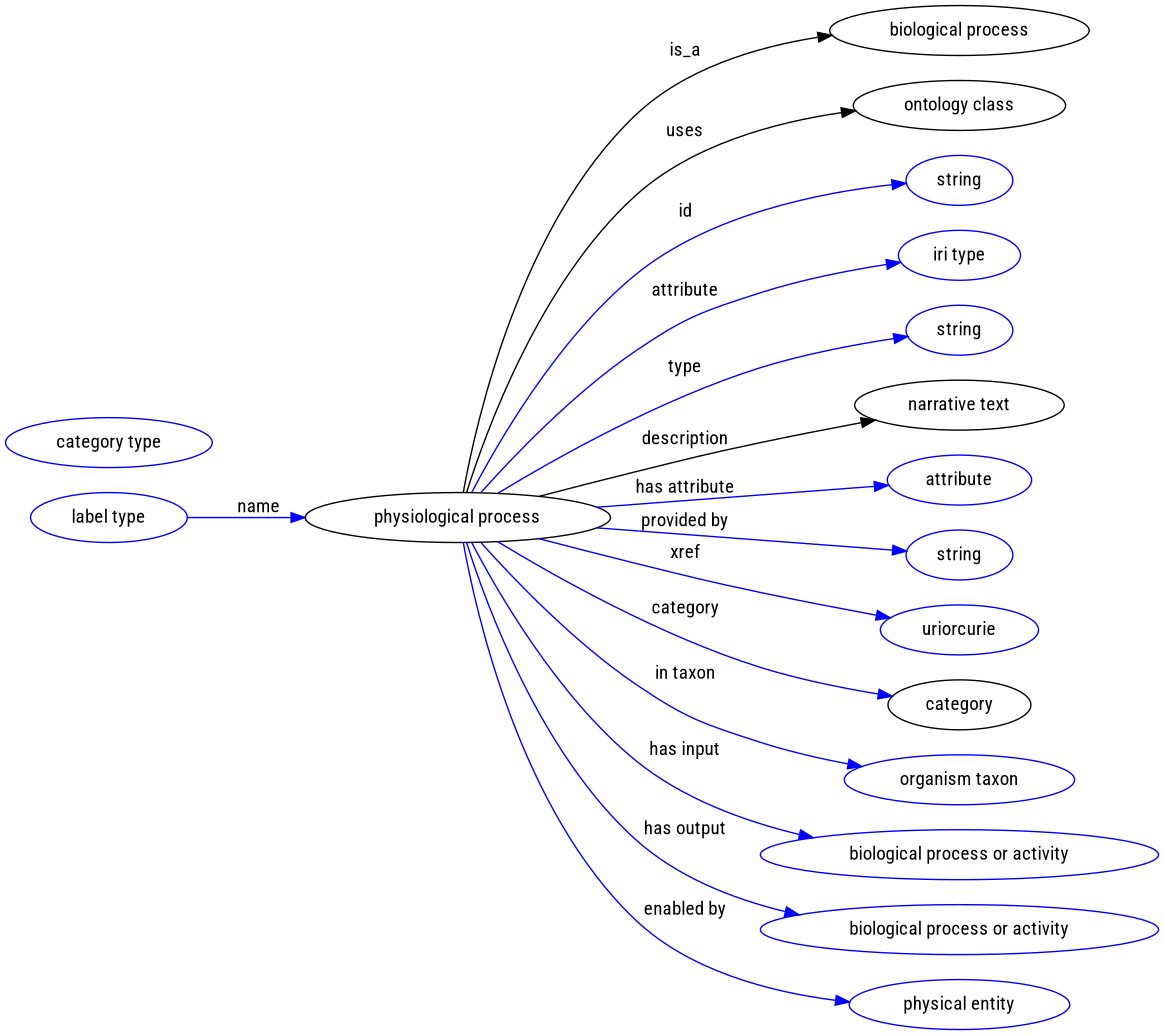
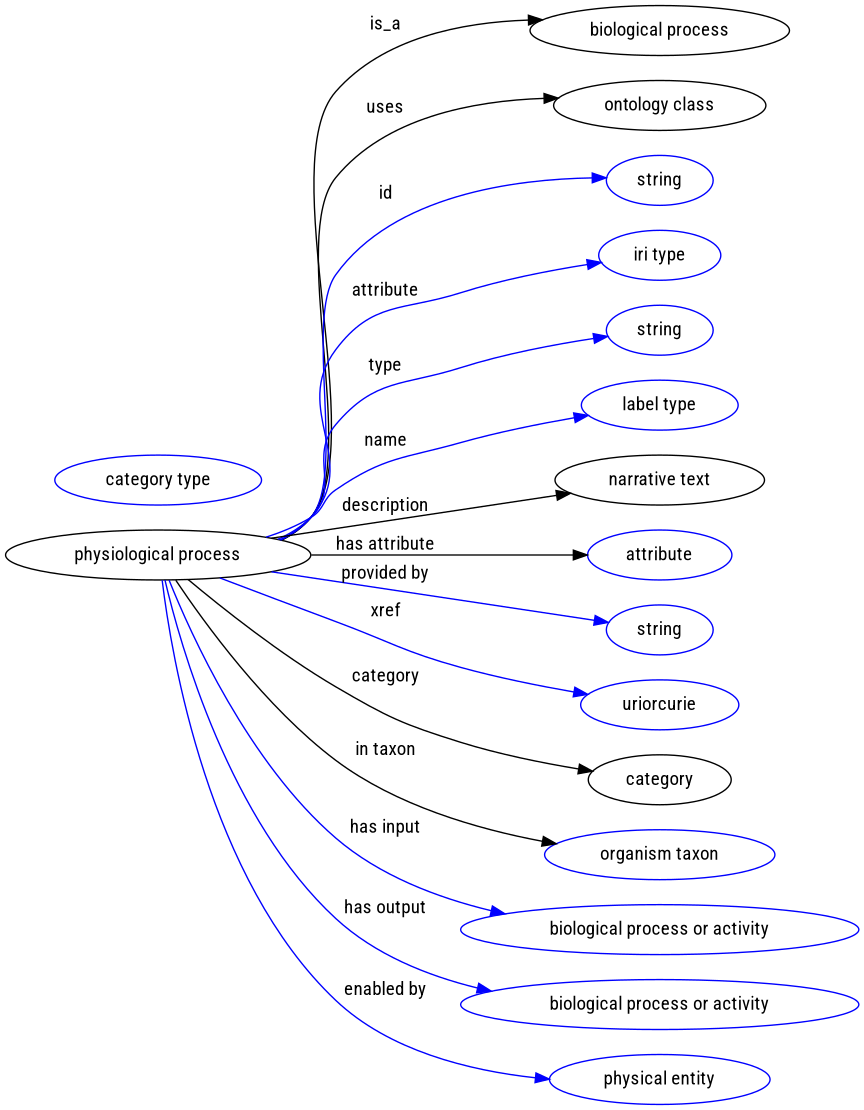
edge "physiological process" -> "attribute": color blue -> black
edge "label type" -> "physiological process": reversed
edge "physiological process" -> "category": color blue -> black
edge "physiological process" -> "organism taxon": color blue -> black
